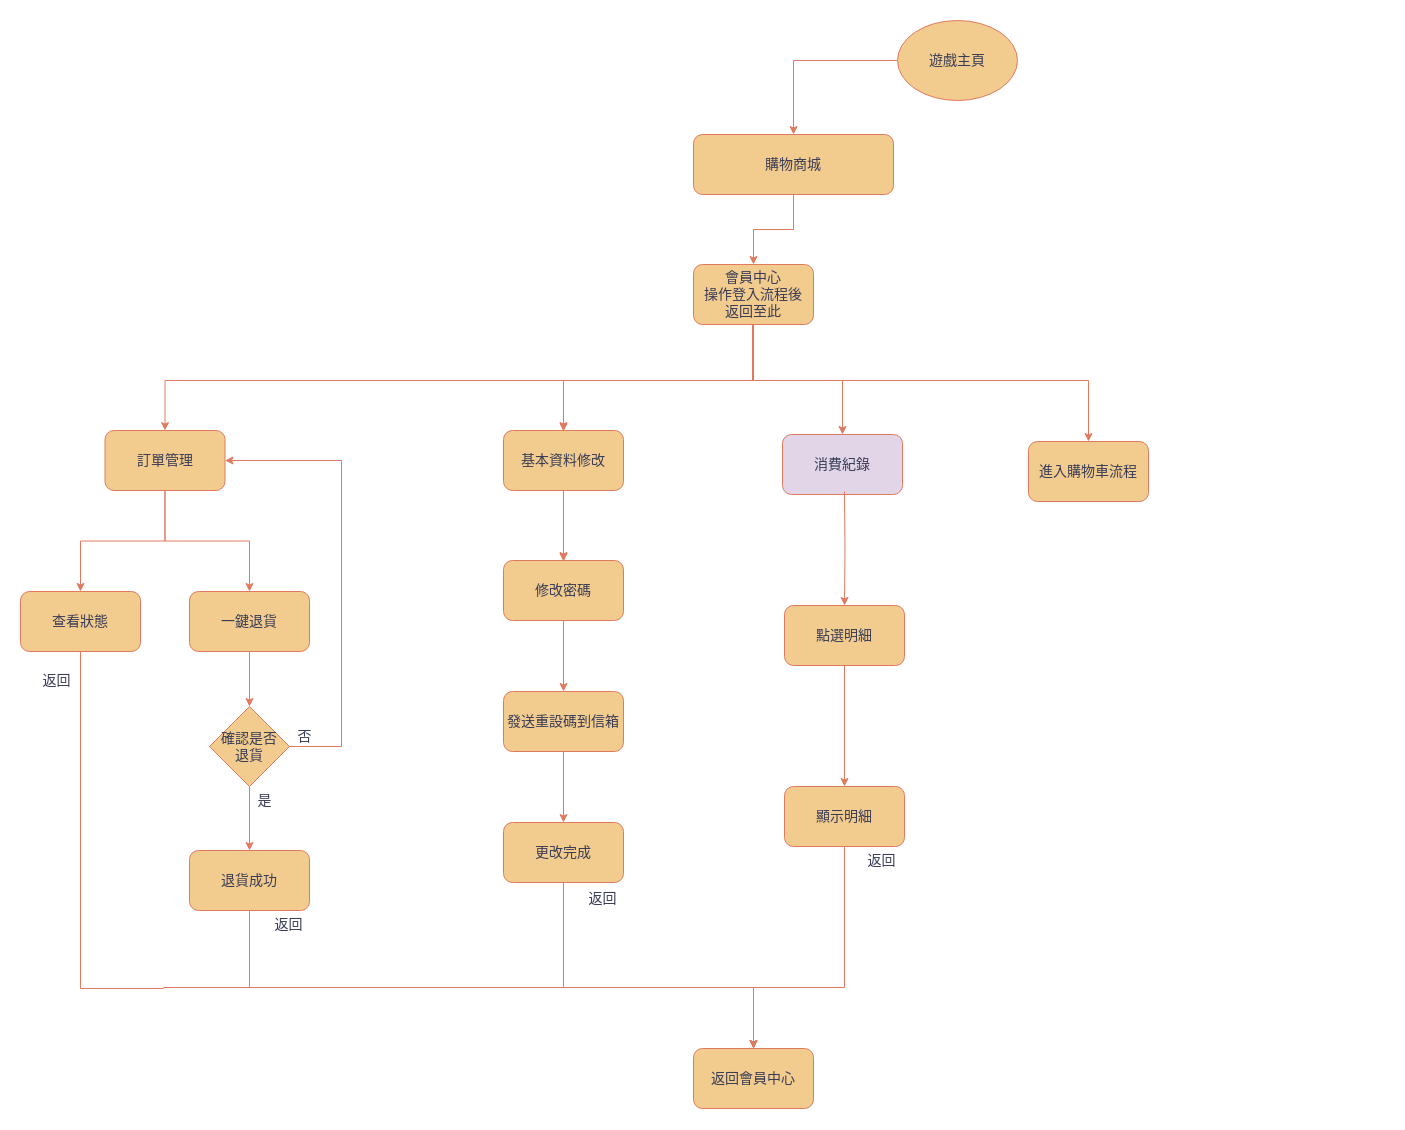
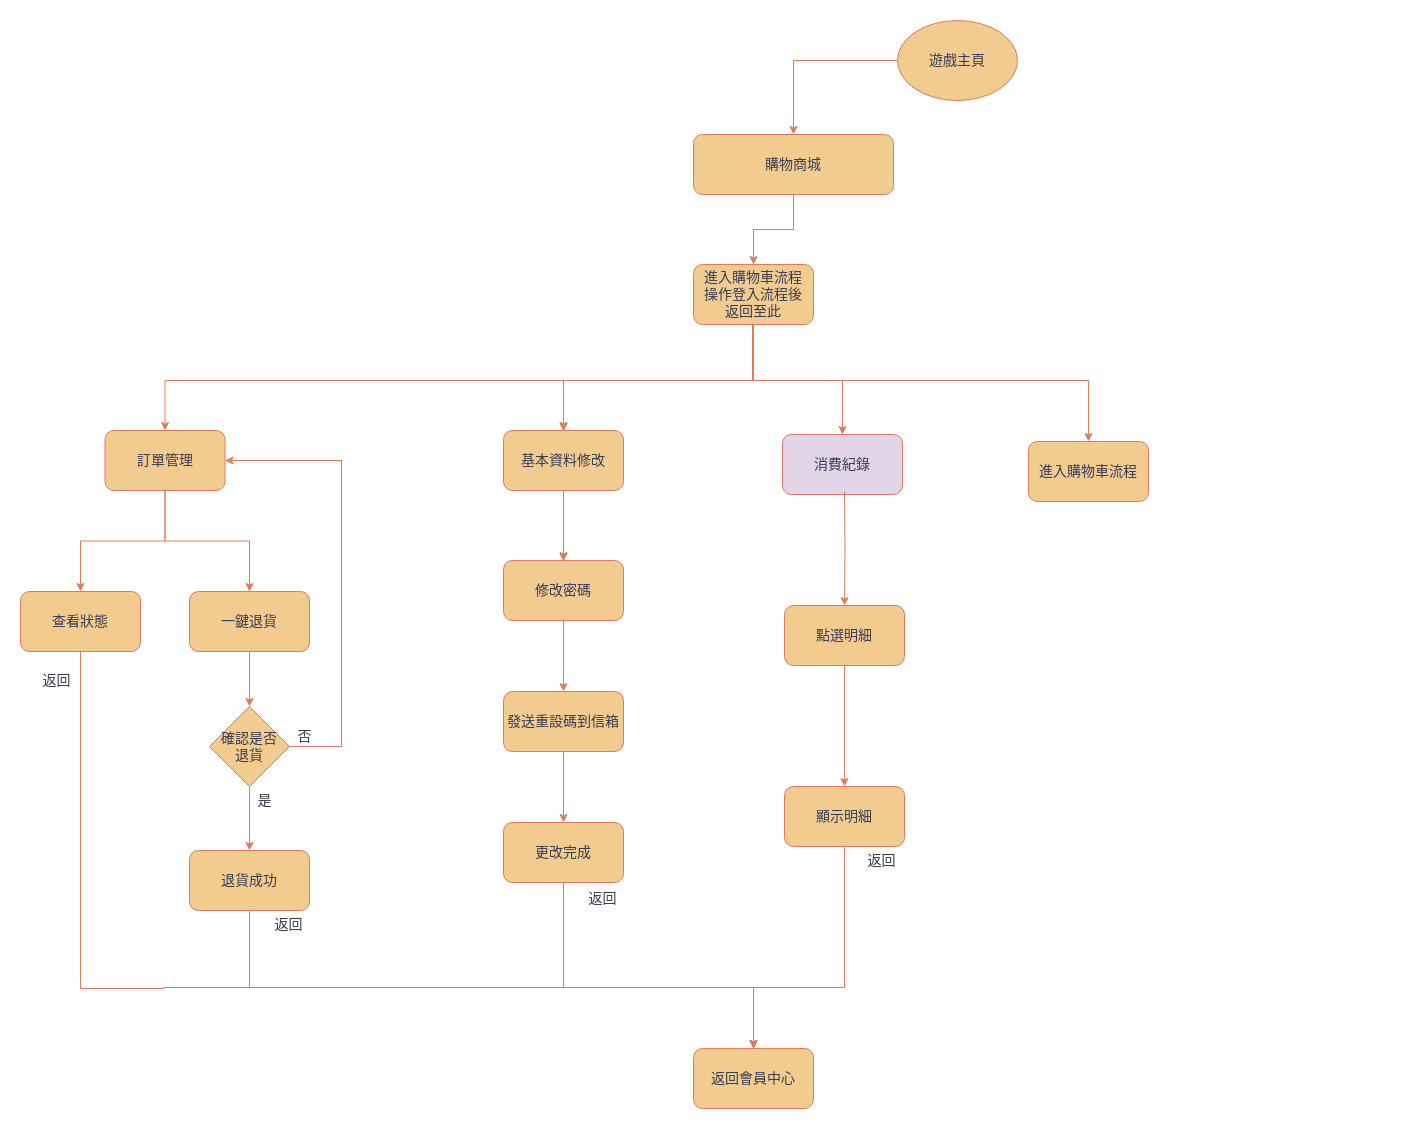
node "會員中心 操作登入流程後 返回至此": label "會員中心 操作登入流程後 返回至此" -> "進入購物車流程 操作登入流程後 返回至此"
